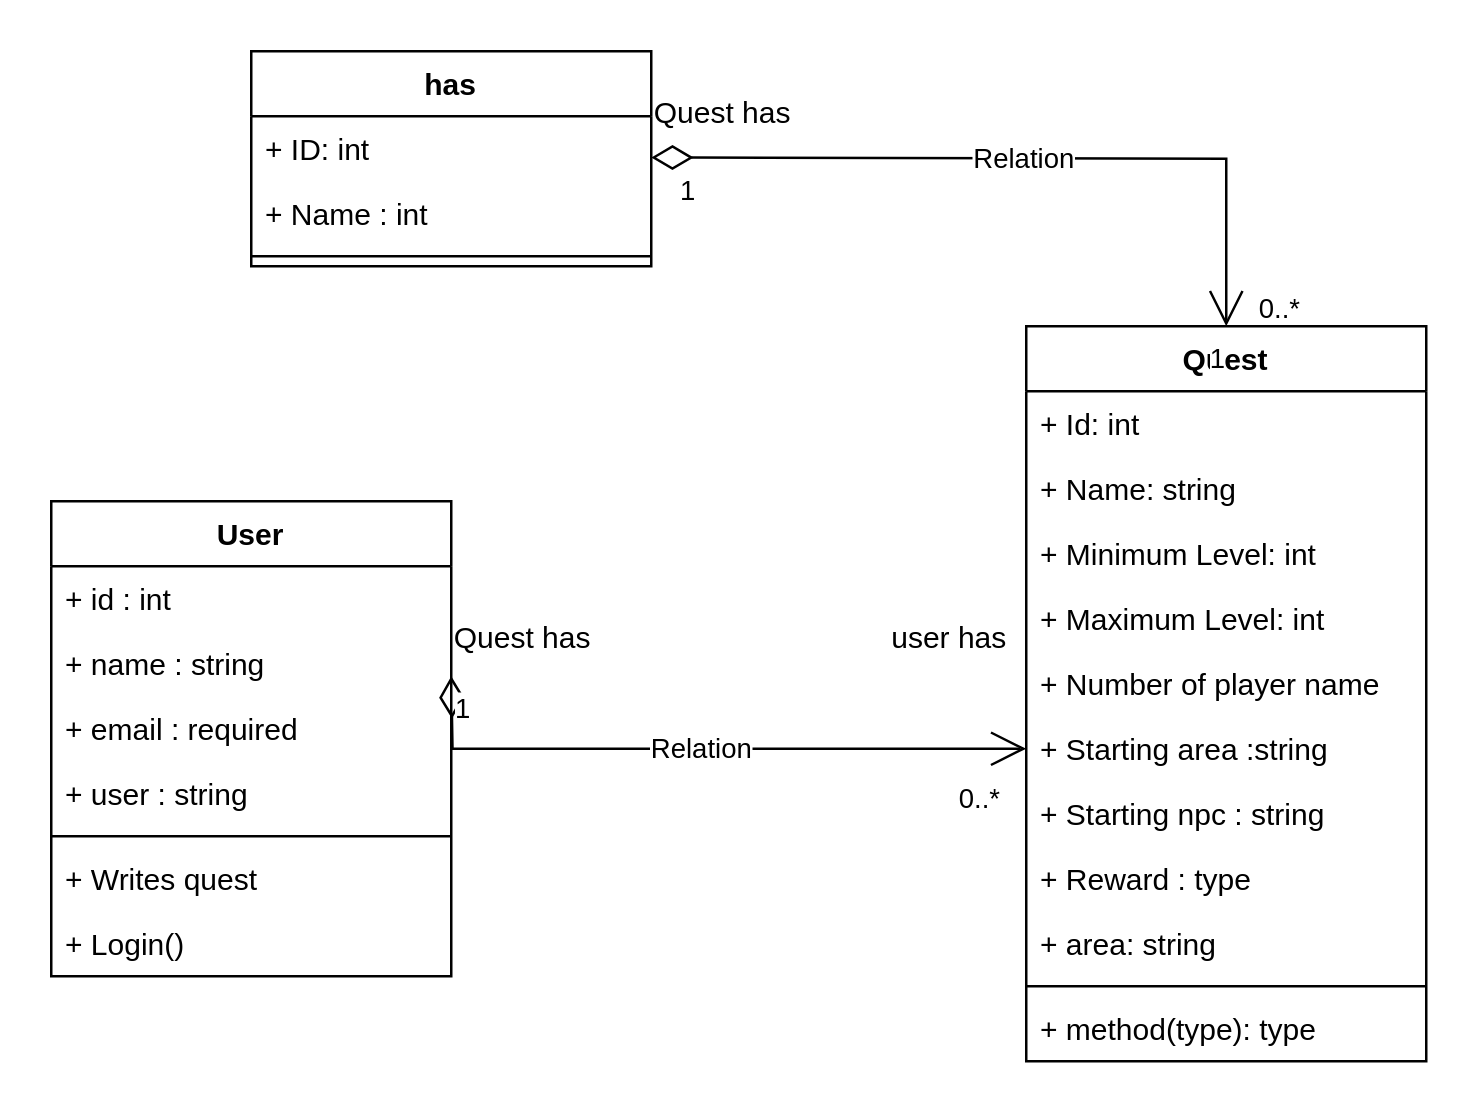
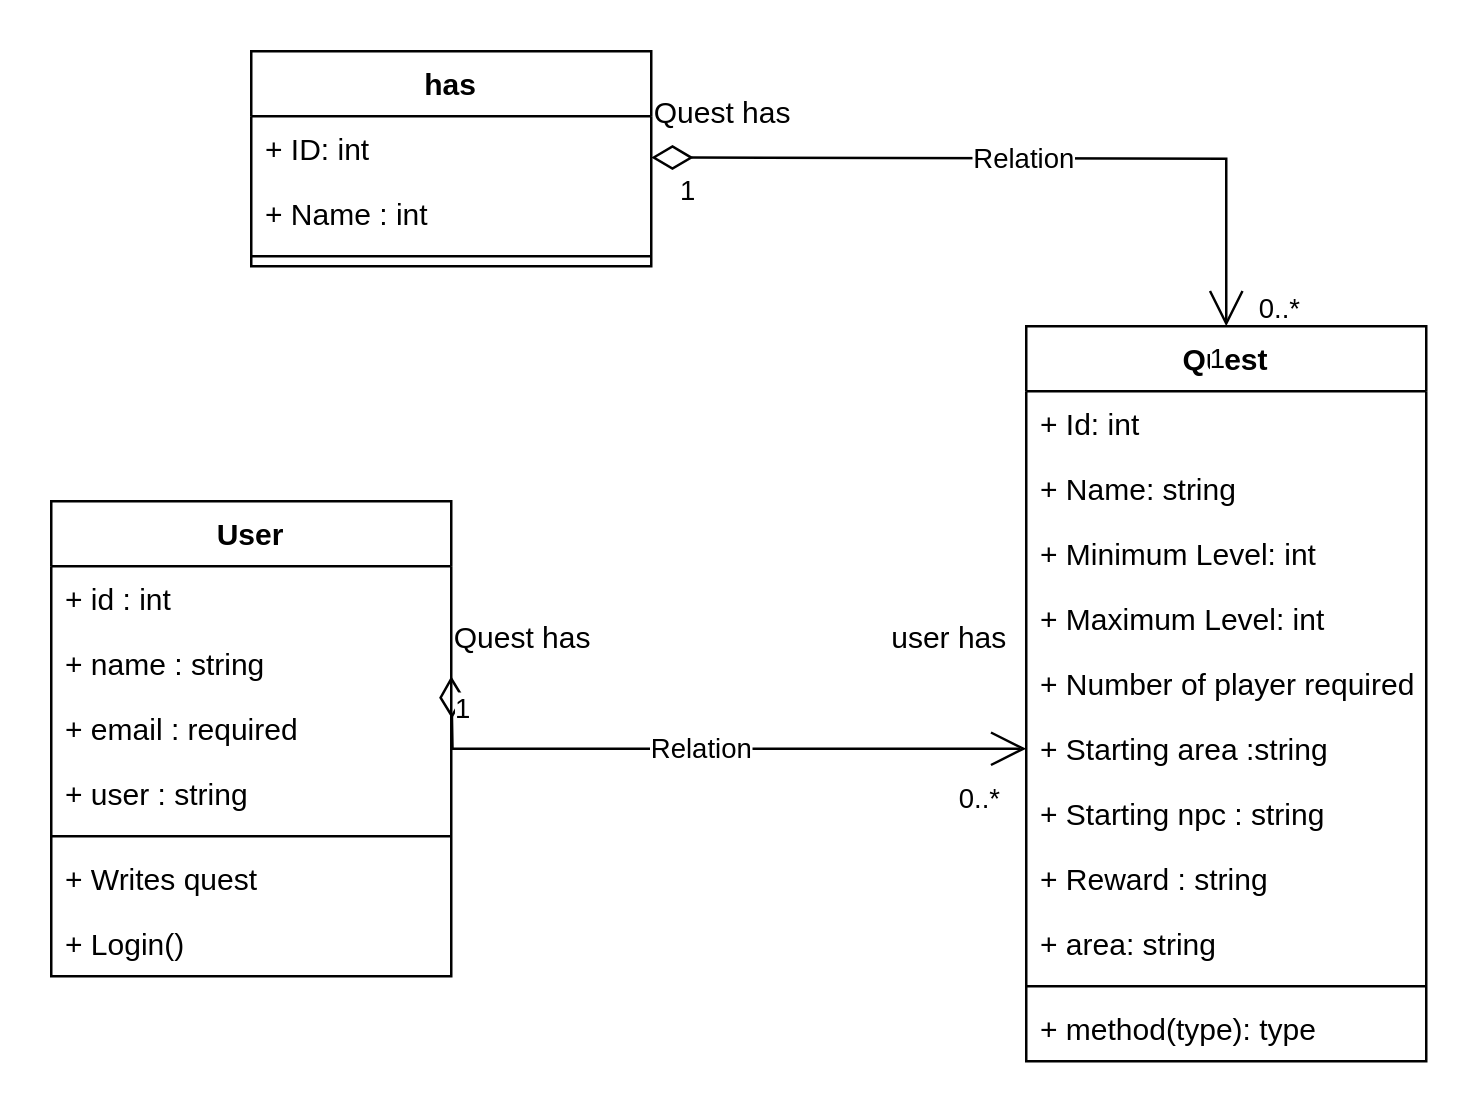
node "+ Number of player name": label "+ Number of player name" -> "+ Number of player required"
node "+ Reward : type": label "+ Reward : type" -> "+ Reward : string"
